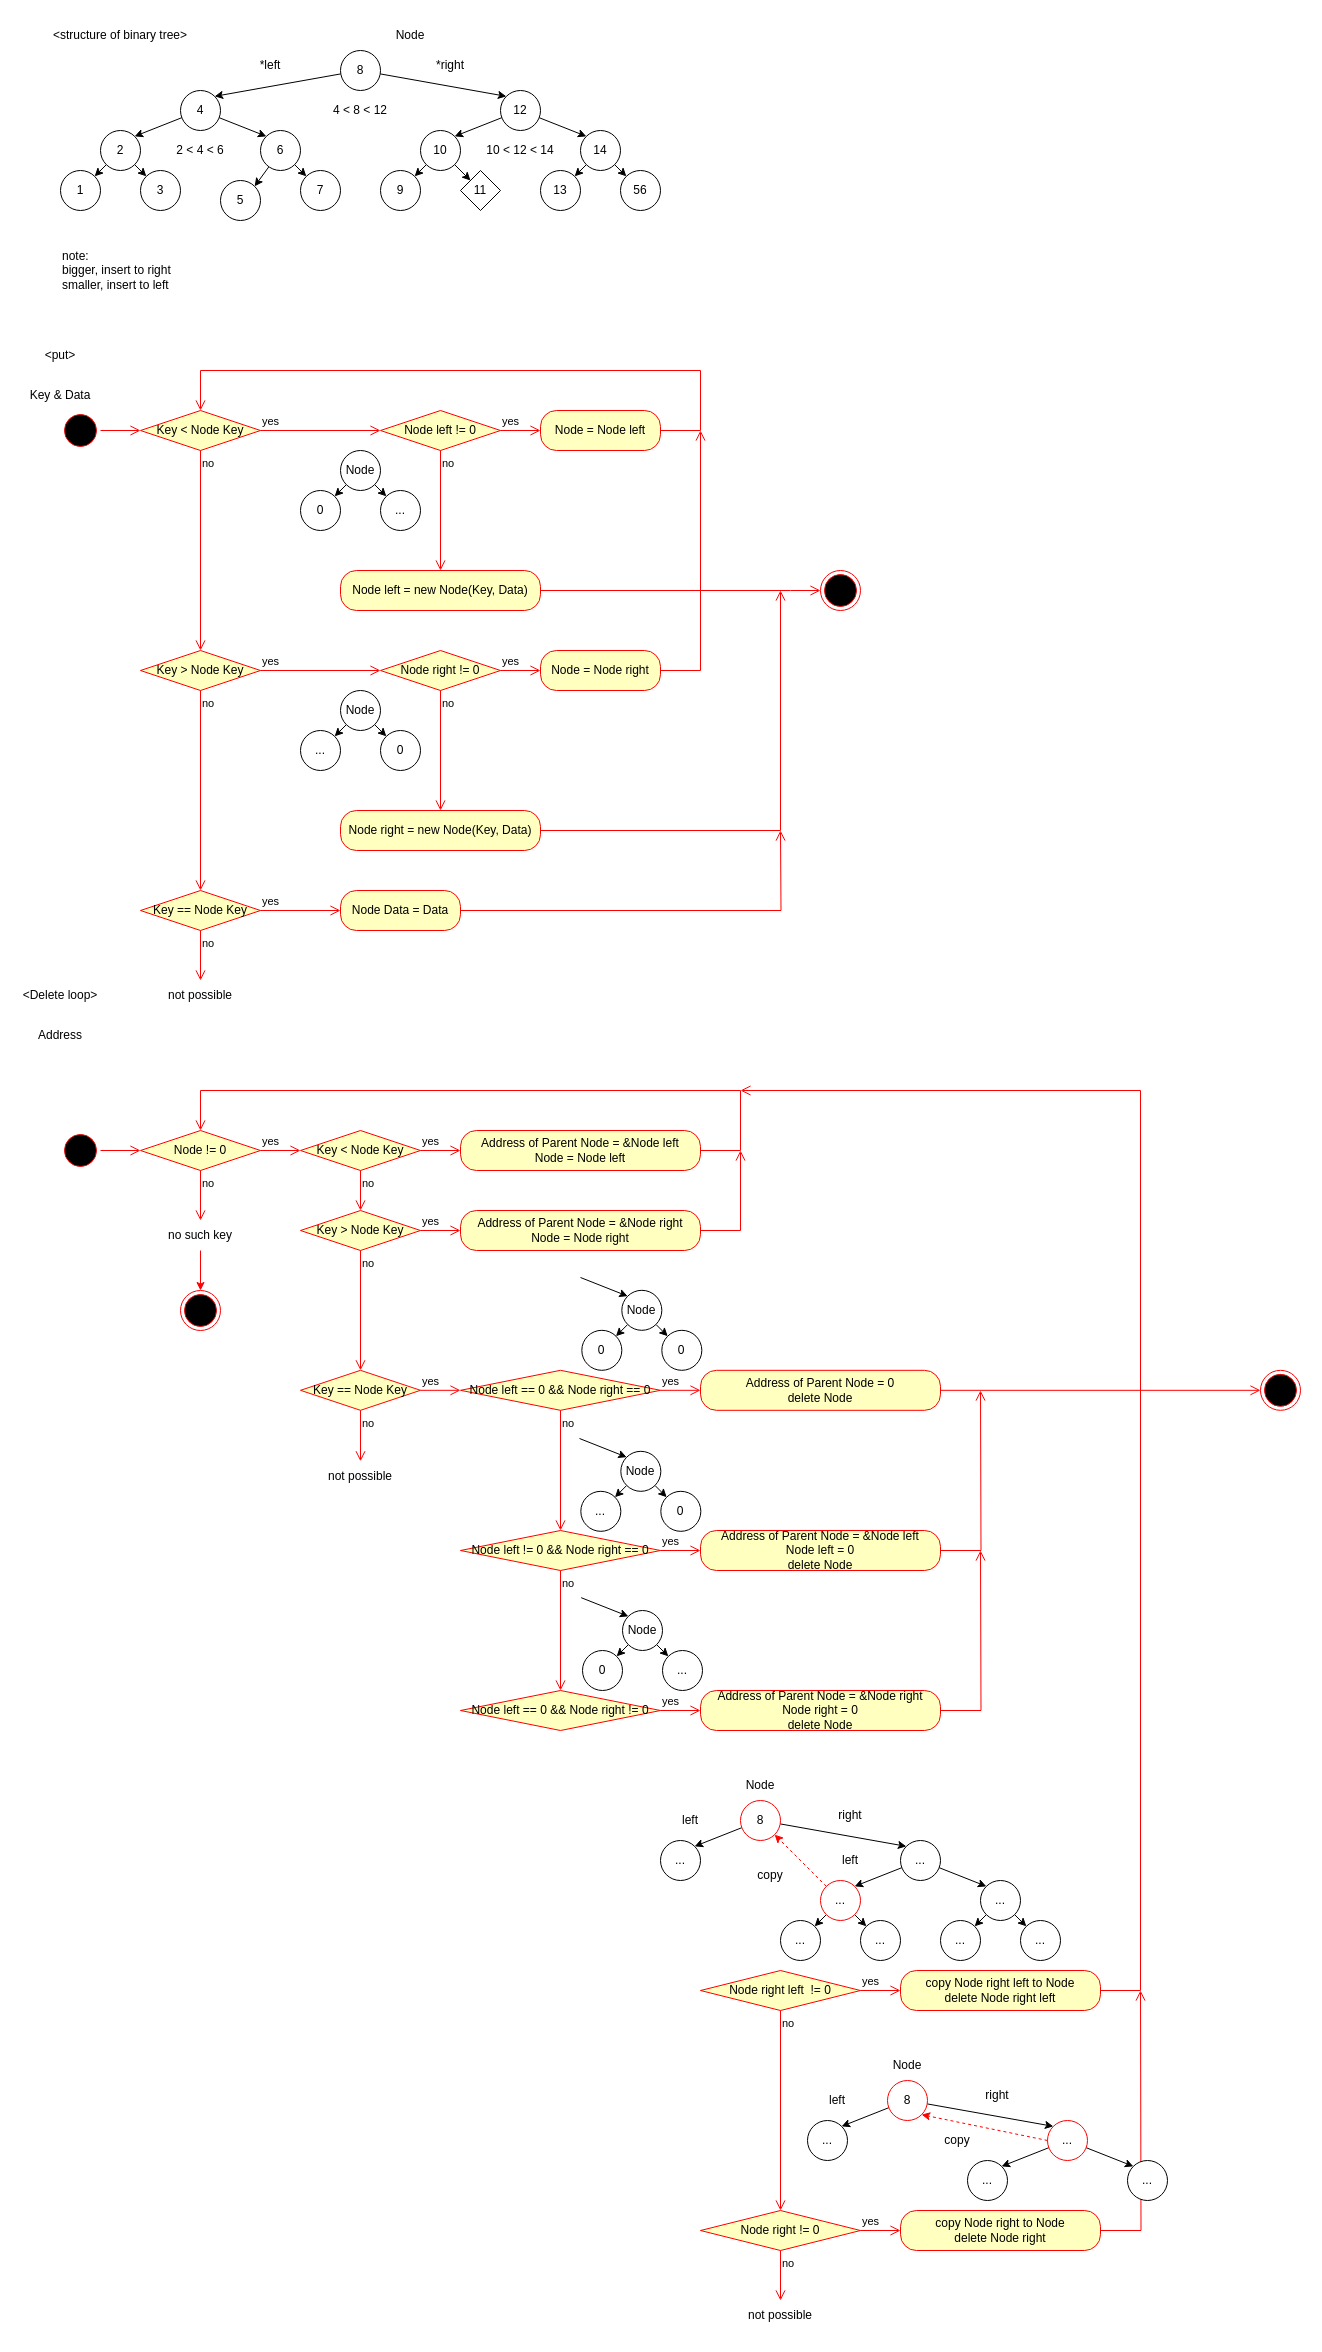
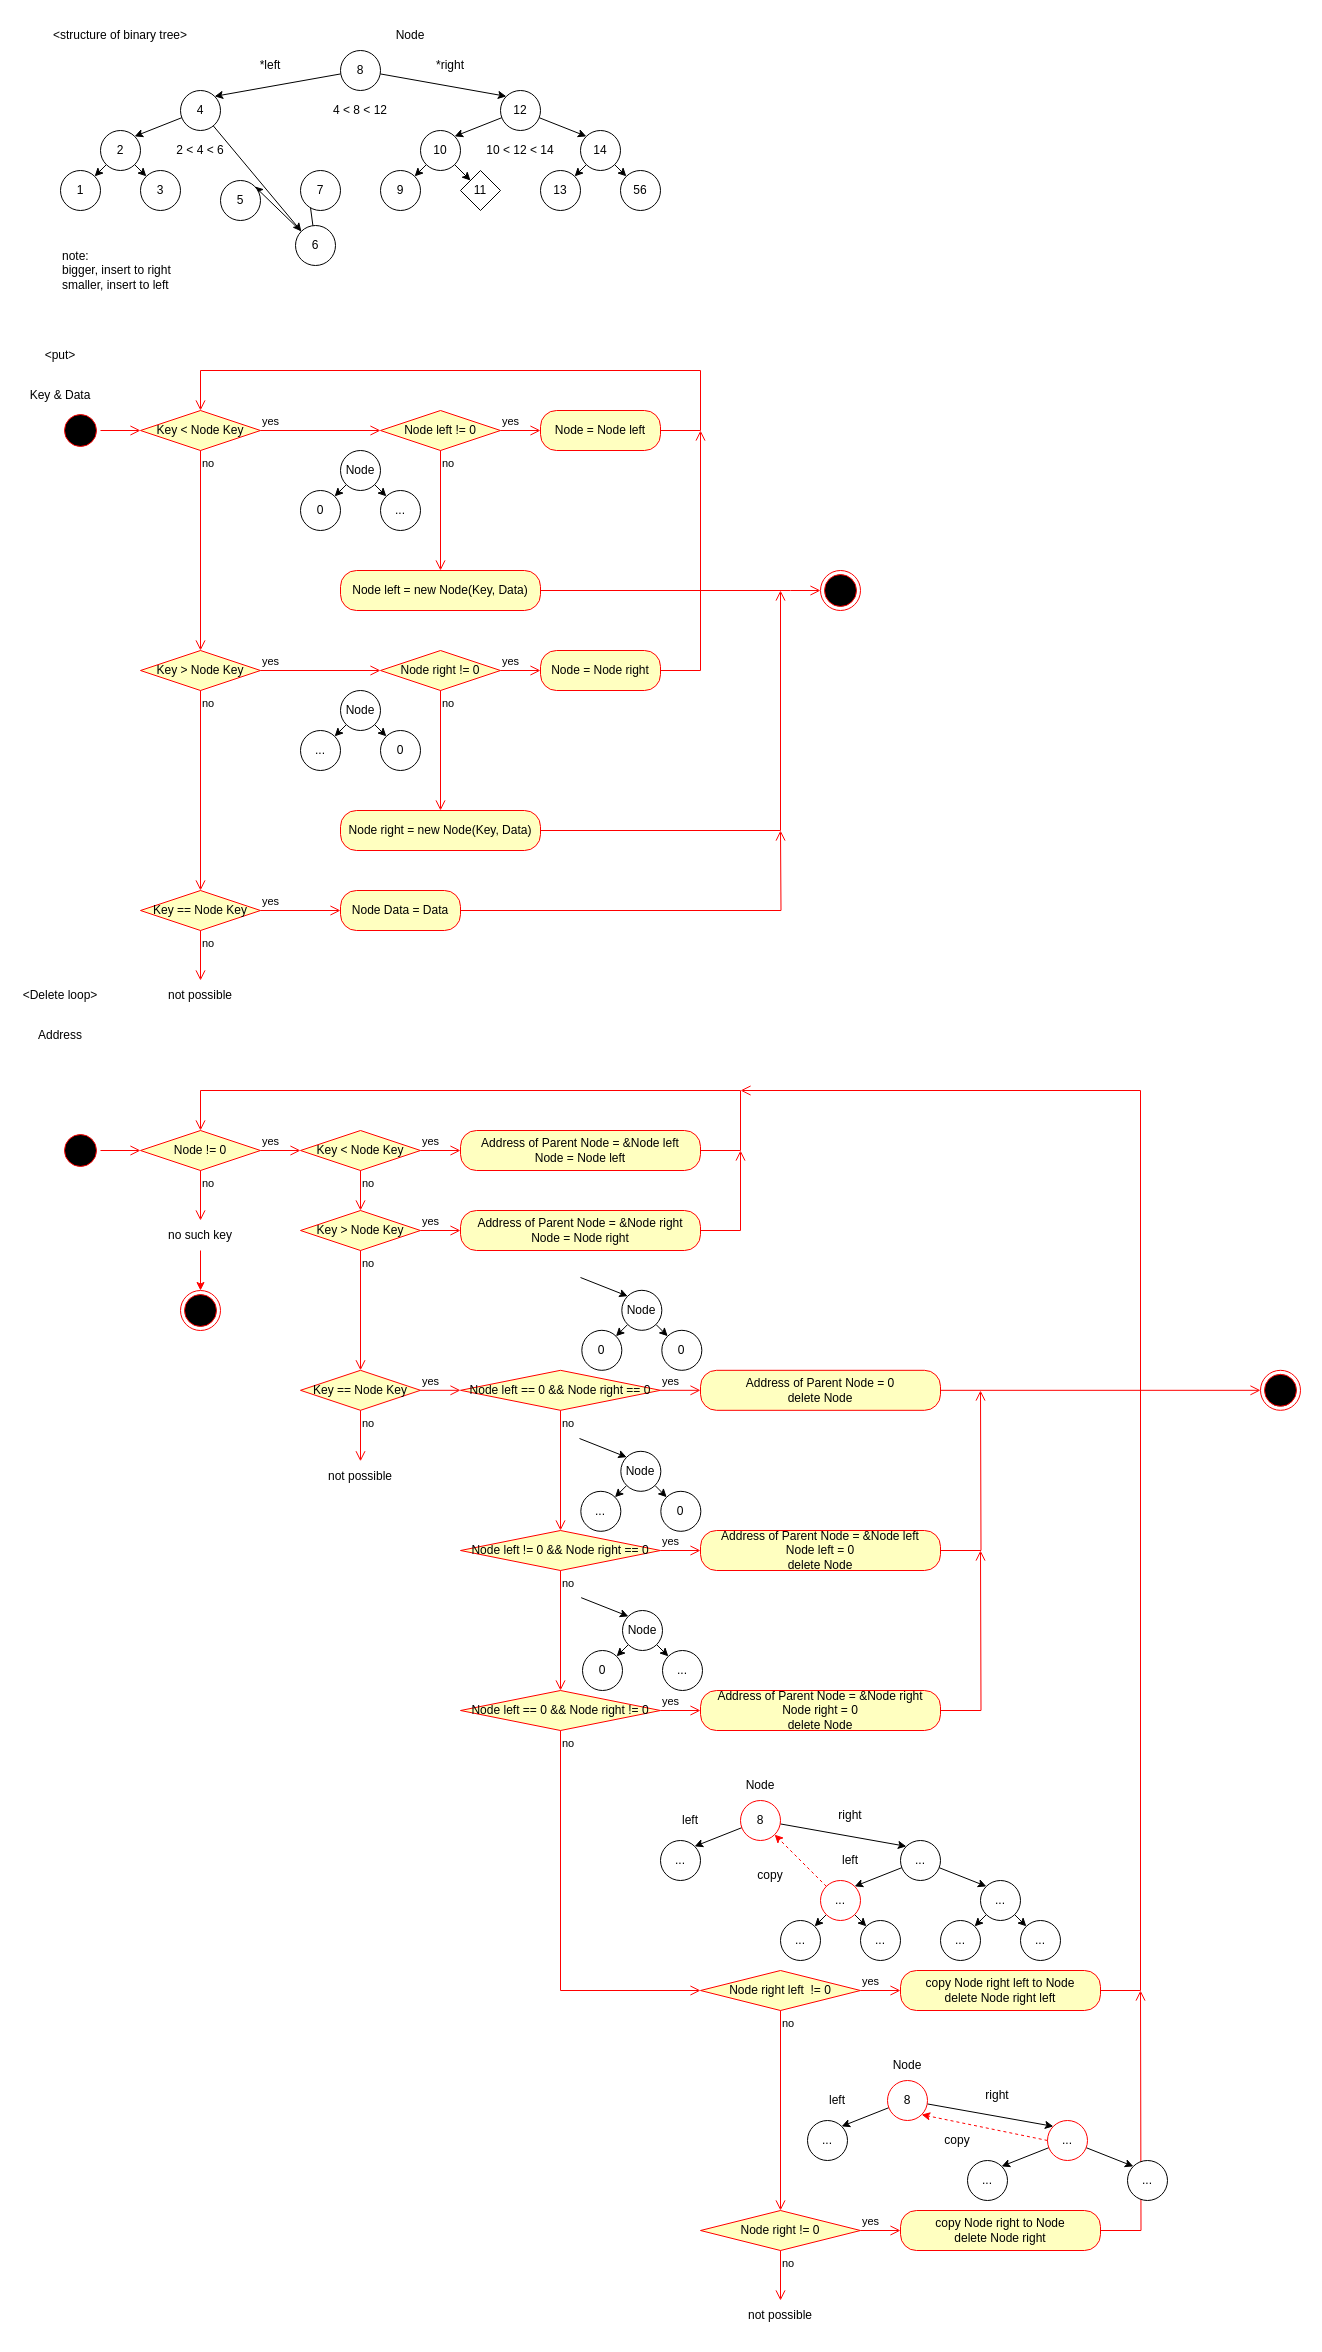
node "6": moved (281, 151) -> (316, 246)
edge "Node left == 0 && Node right != 0" -> "Node right left != 0": added, label "no"
